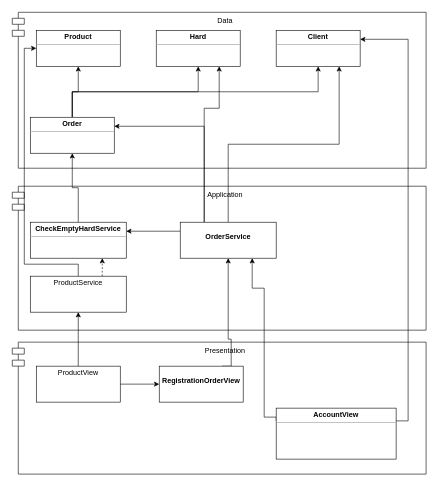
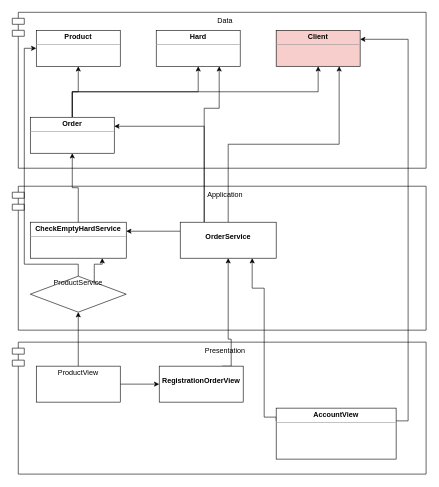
node "Client": fillcolor #ffffff -> #f8cecc
edge "ProductService" -> "CheckEmptyHardService": style dashed -> solid
node "ProductService": shape rectangle -> diamond
